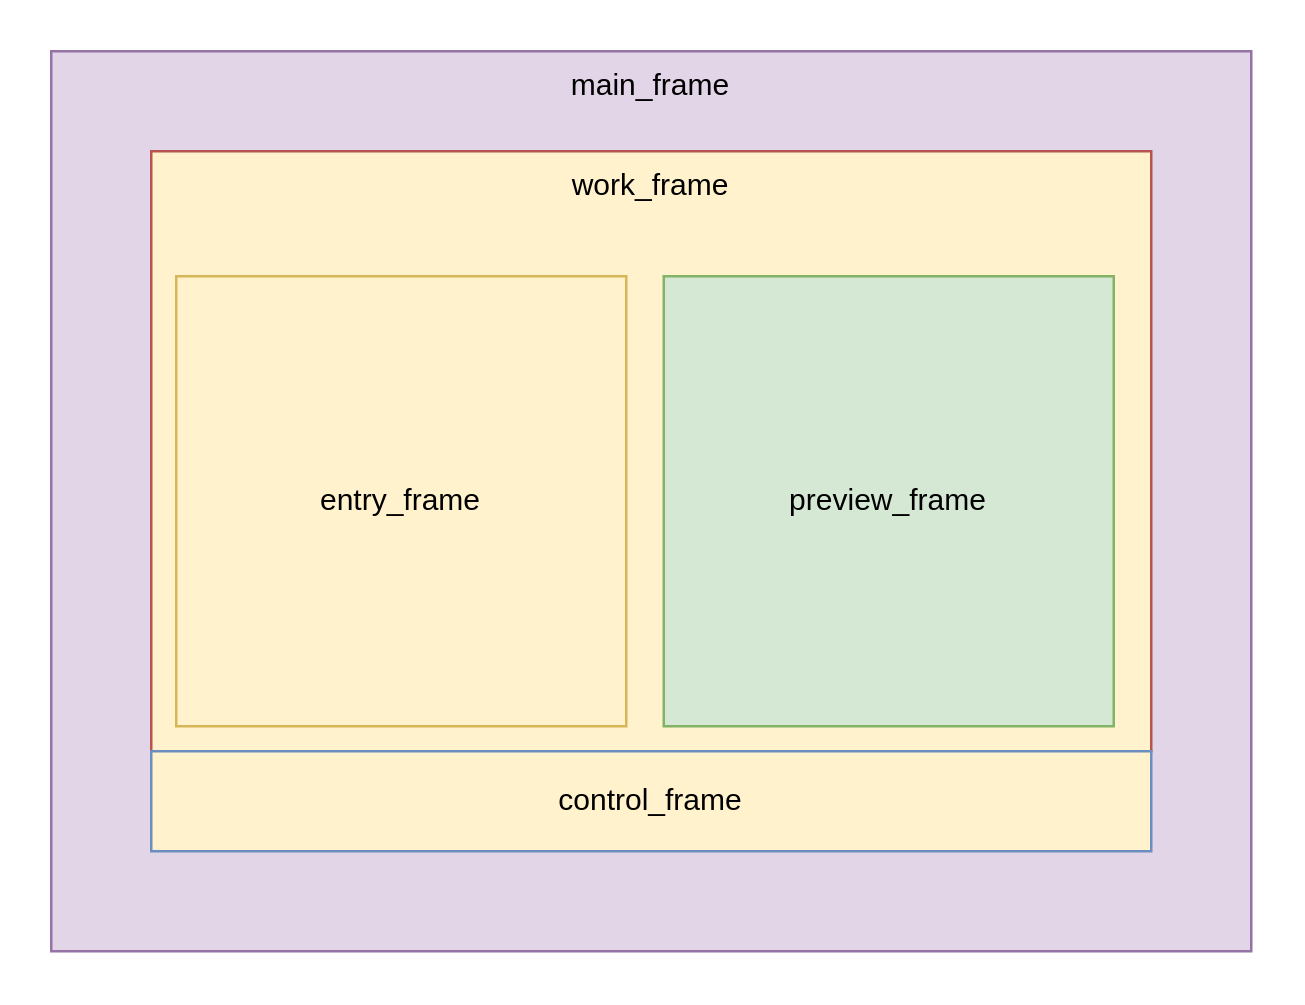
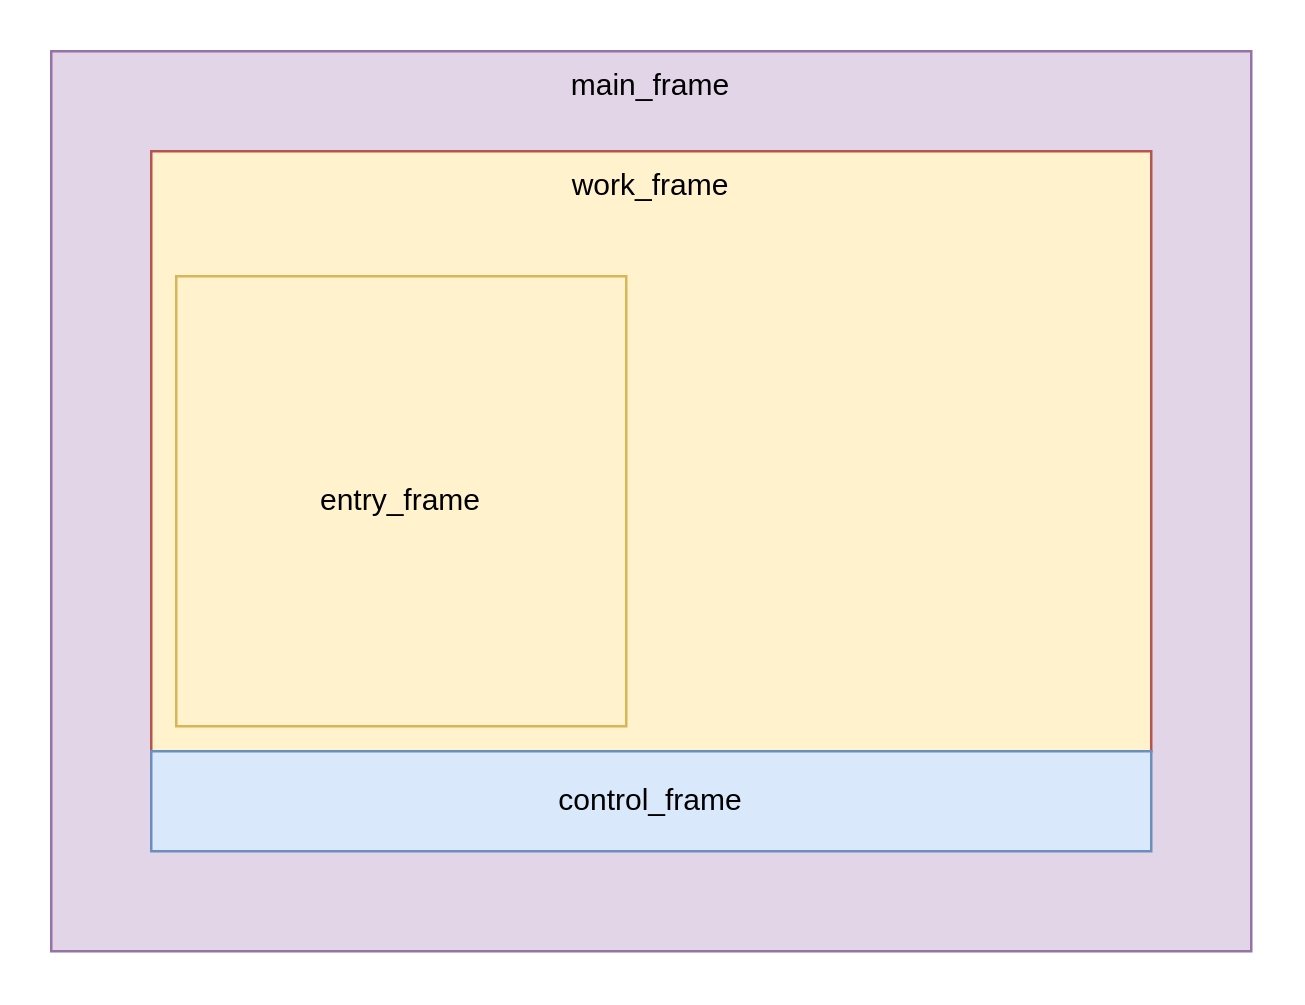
node "preview_frame": removed
node "control_frame": fillcolor #fff2cc -> #dae8fc
